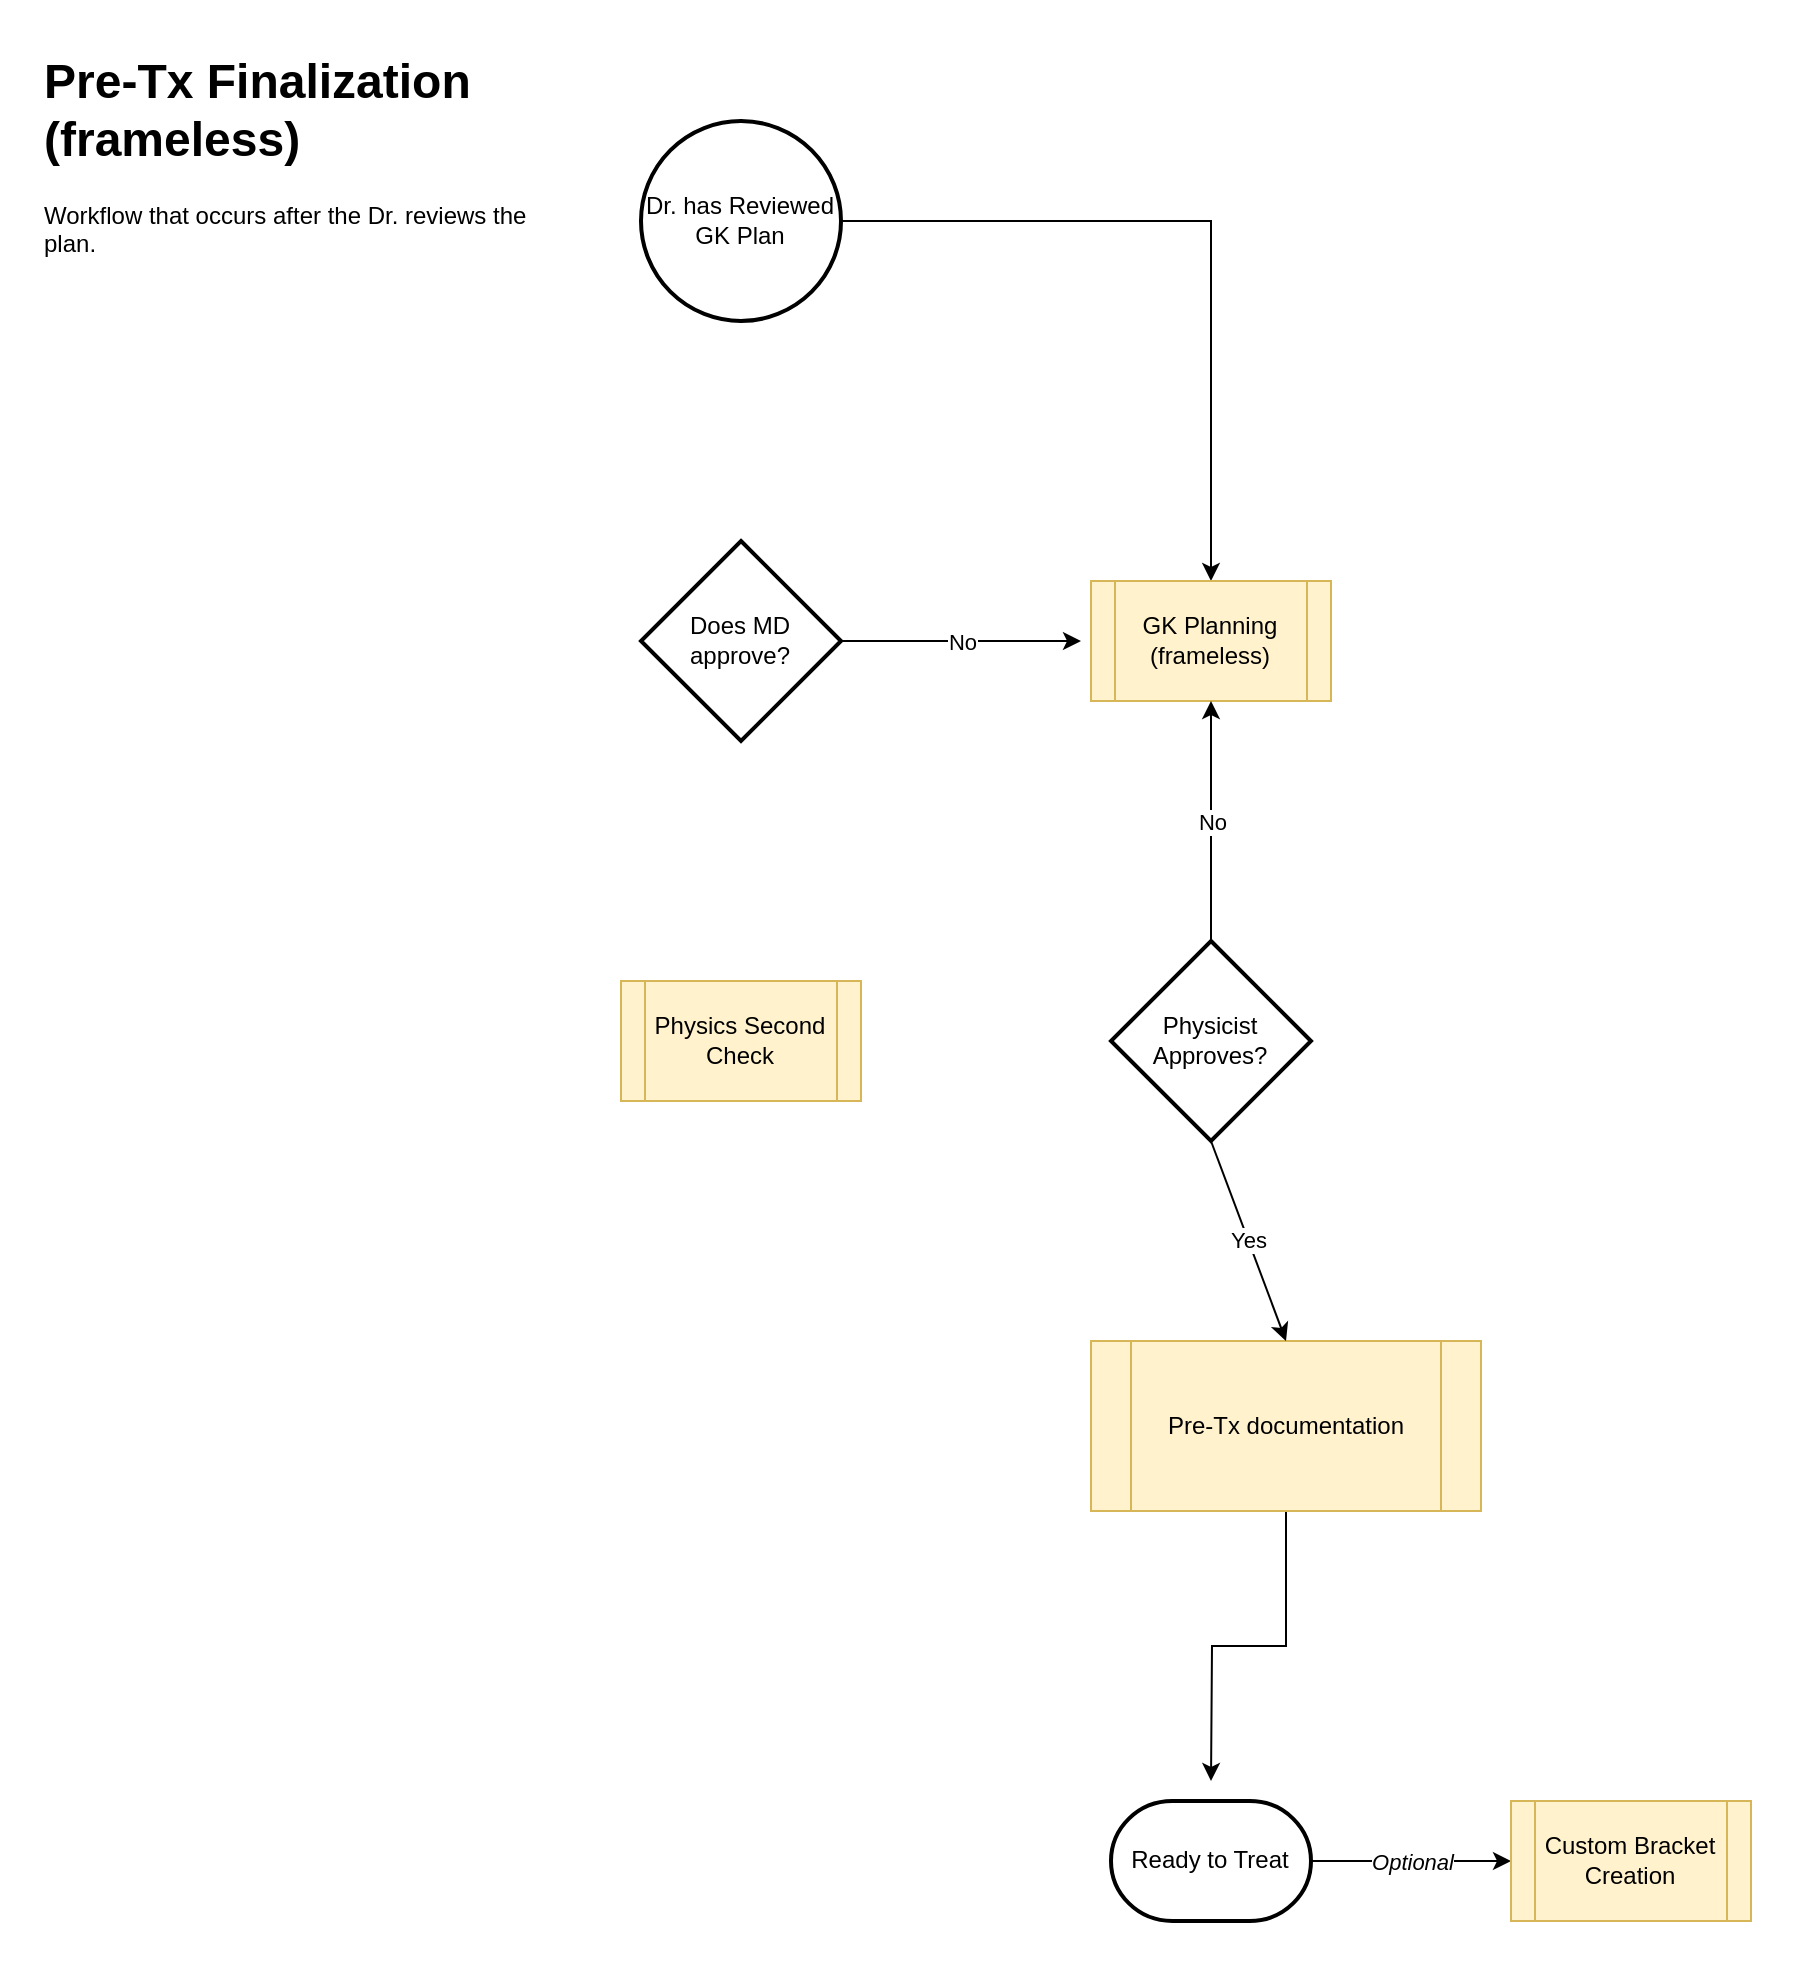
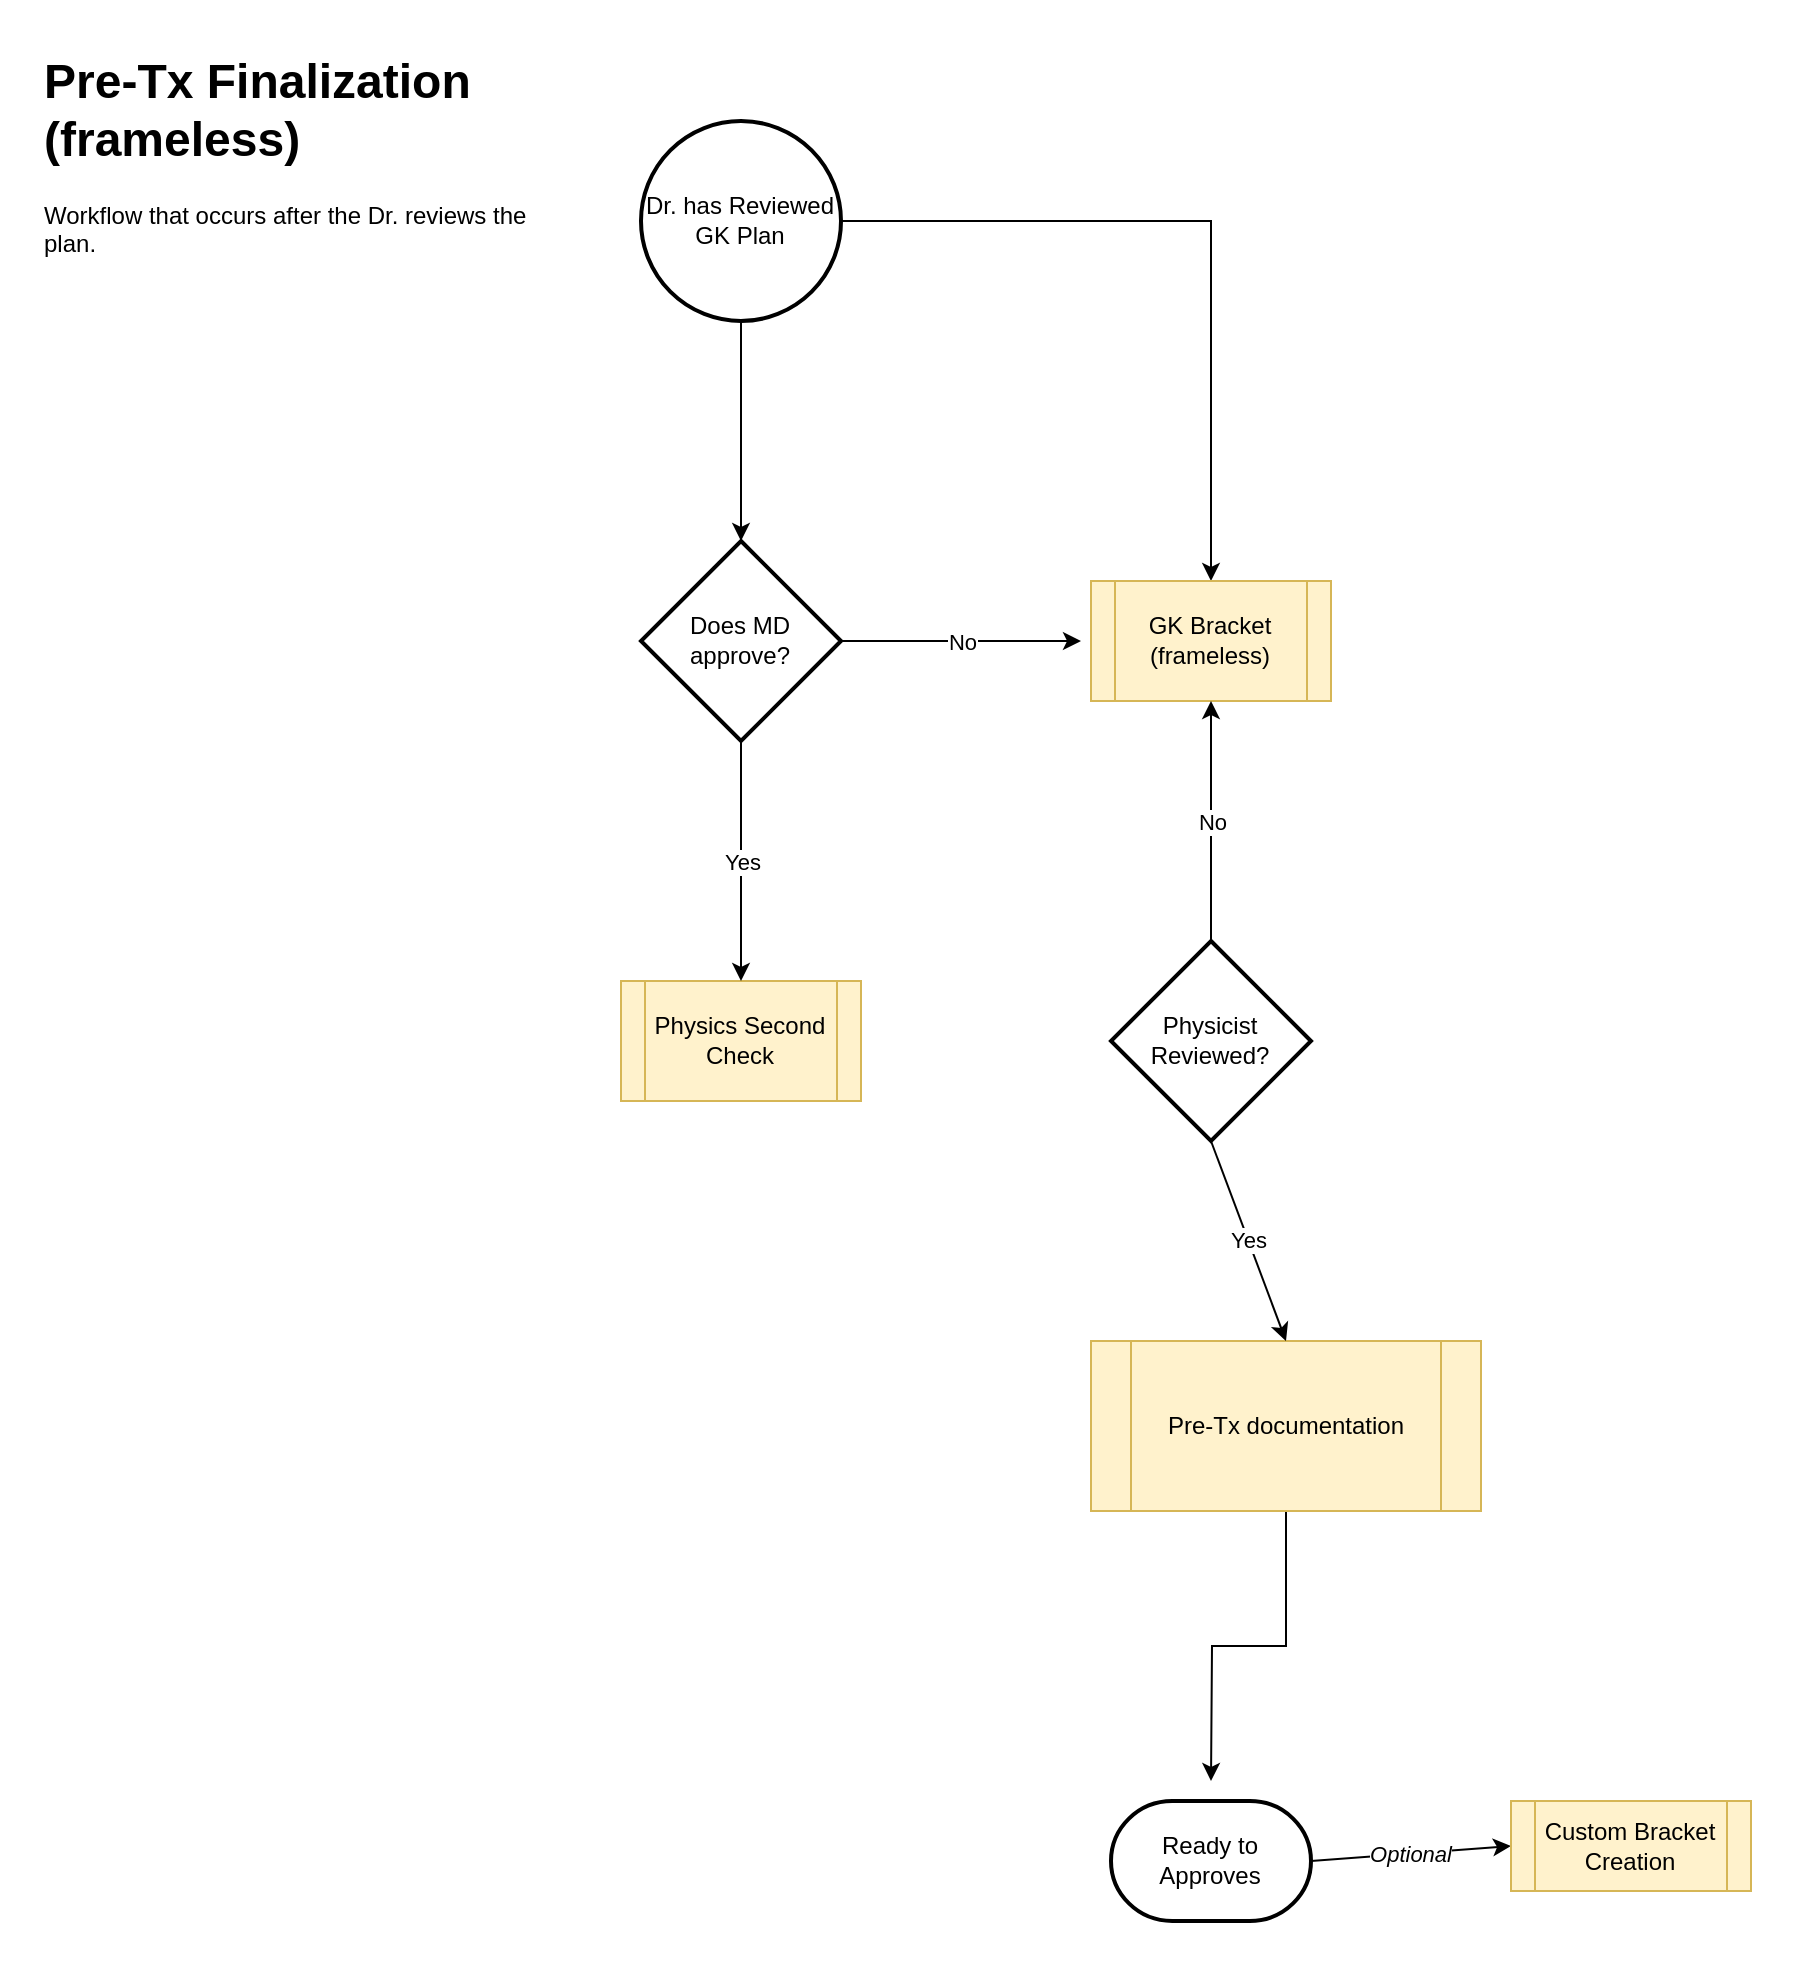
edge "Dr. has Reviewed GK Plan" -> "Does MD approve?": added
node "GK Planning (frameless)": label "GK Planning (frameless)" -> "GK Bracket (frameless)"
edge "Does MD approve?" -> "Physics Second Check": added, label "Yes"
node "Physicist Approves?": label "Physicist Approves?" -> "Physicist Reviewed?"
node "Ready to Treat": label "Ready to Treat" -> "Ready to Approves"
node "Custom Bracket Creation": size 240x120 -> 240x90
